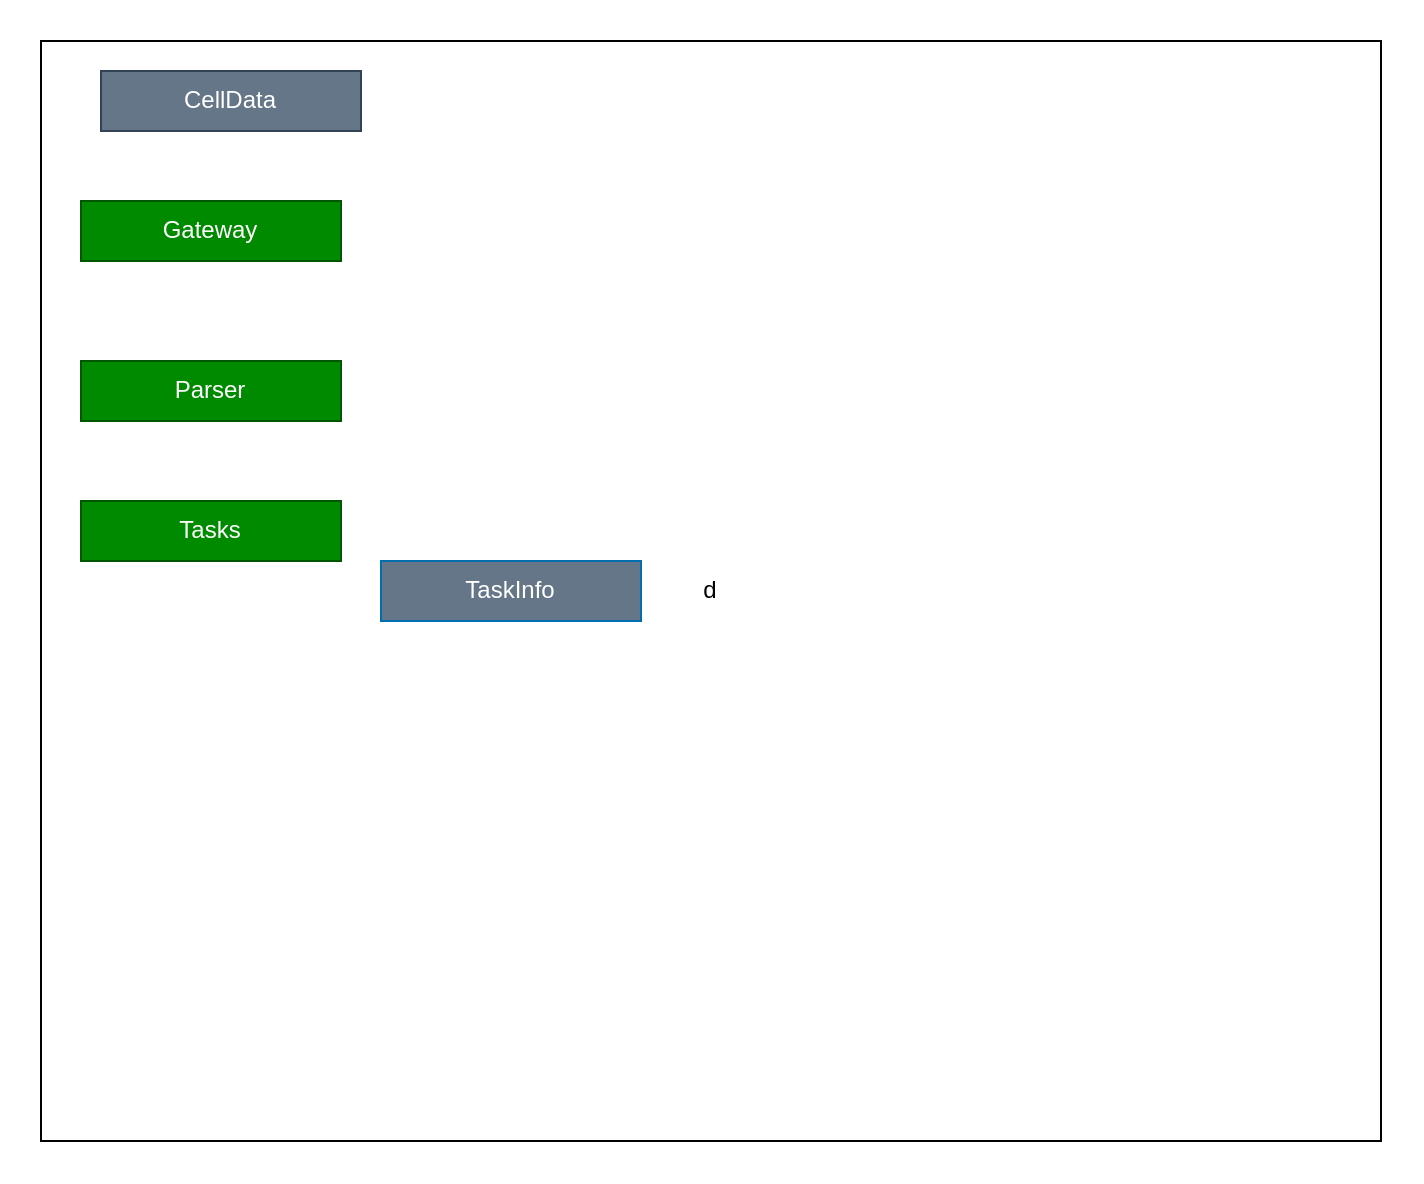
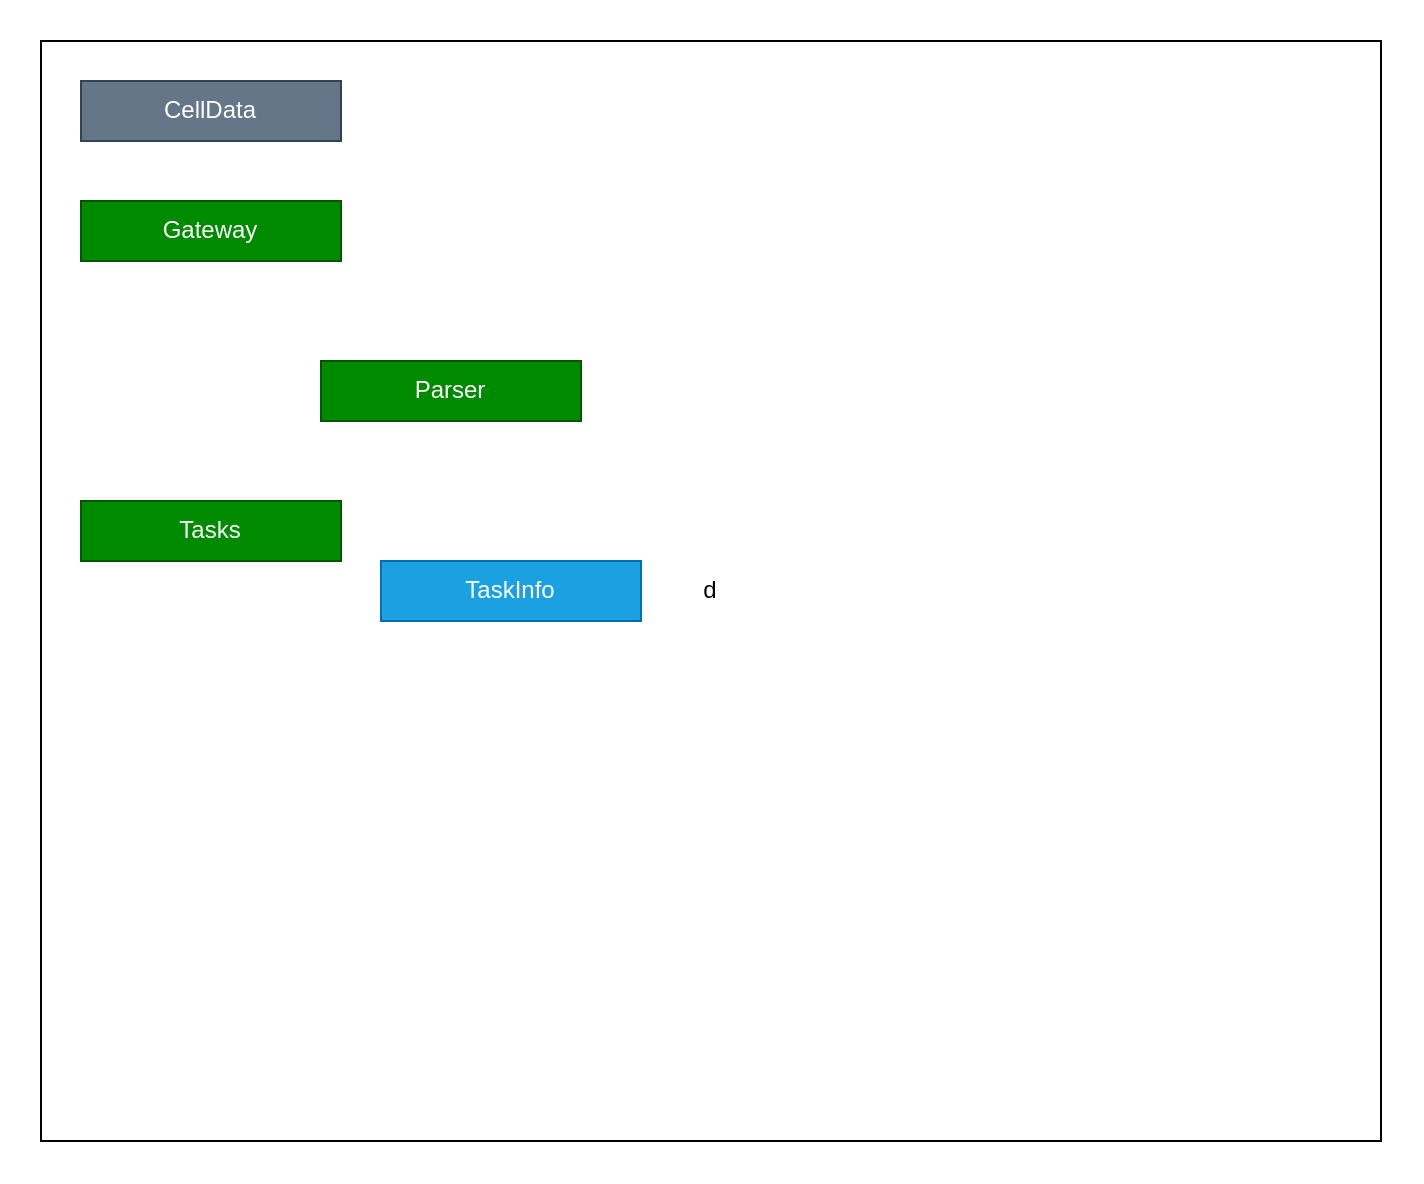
node "CellData": moved (231, 101) -> (211, 111)
node "Parser": moved (211, 391) -> (451, 391)
node "TaskInfo": fillcolor #647687 -> #1ba1e2
